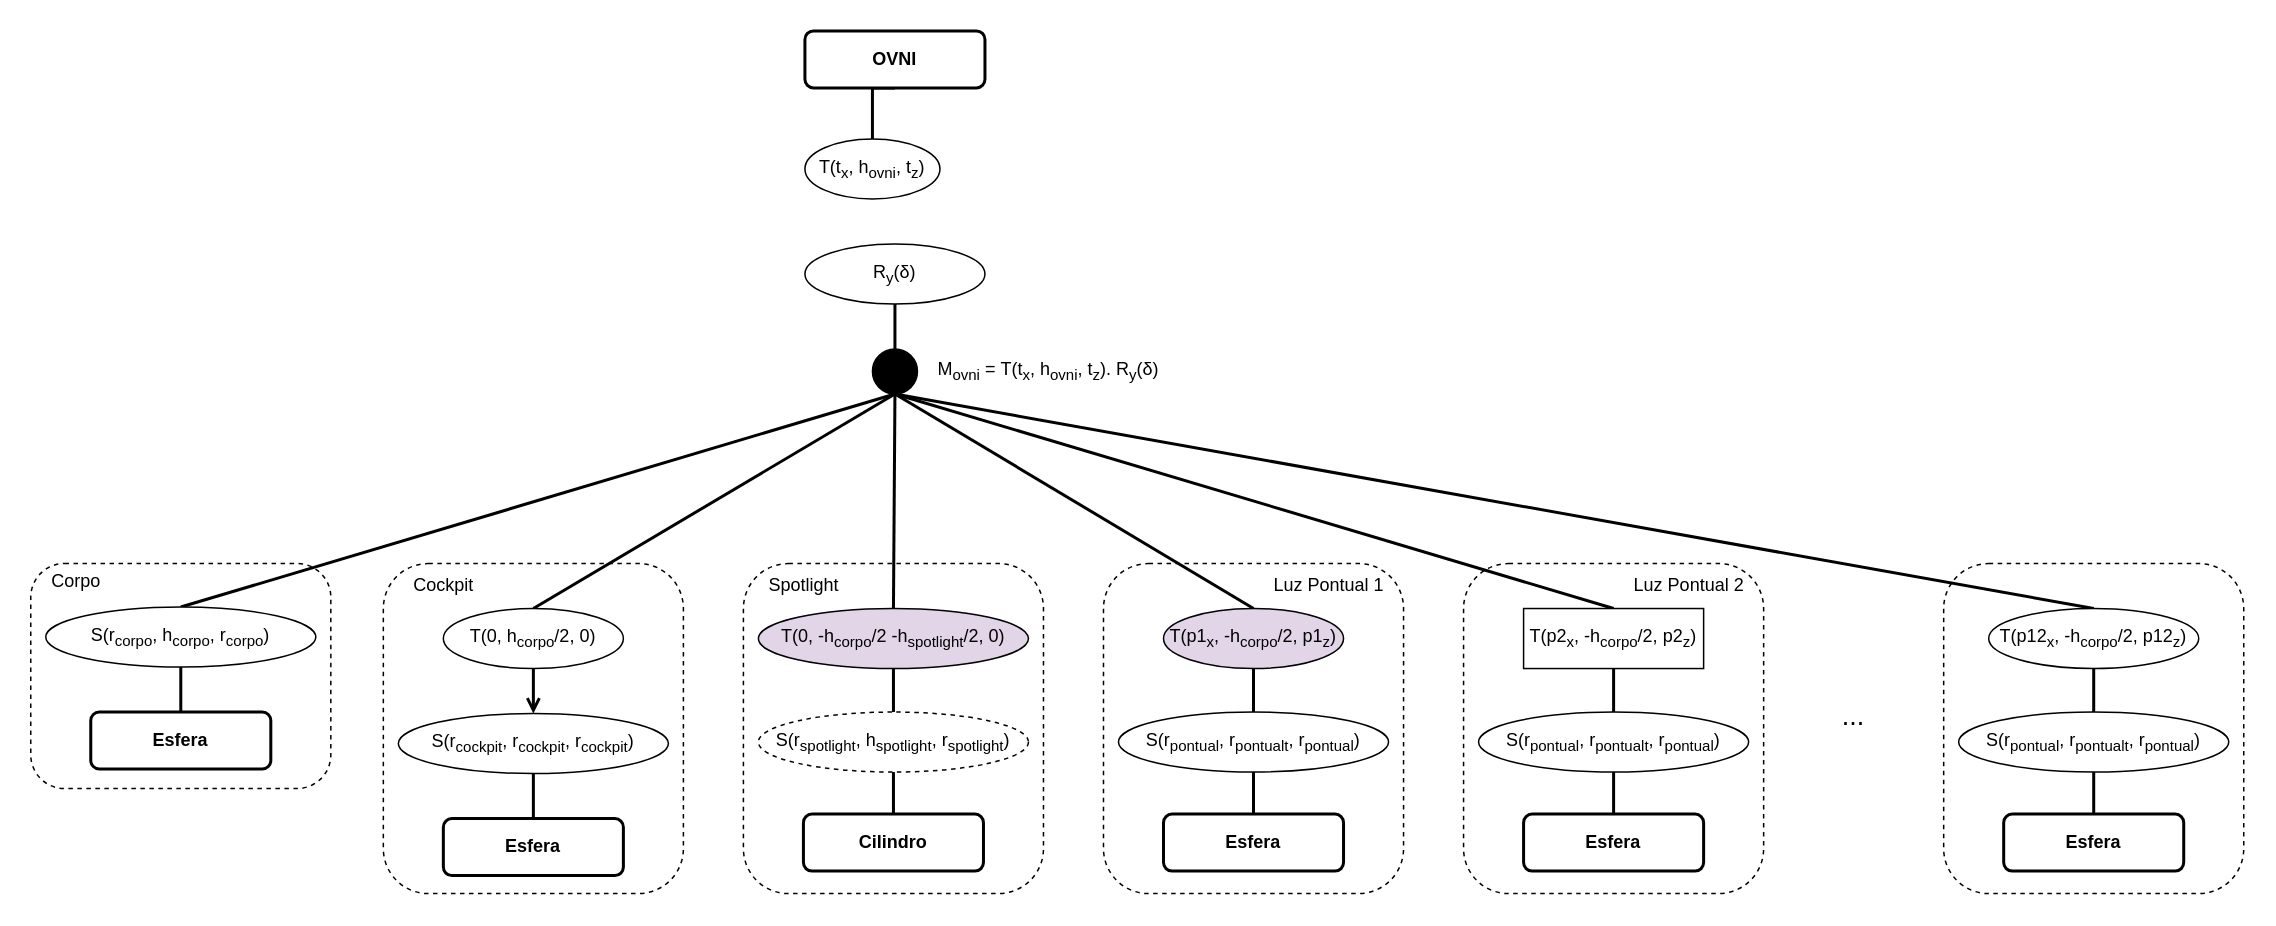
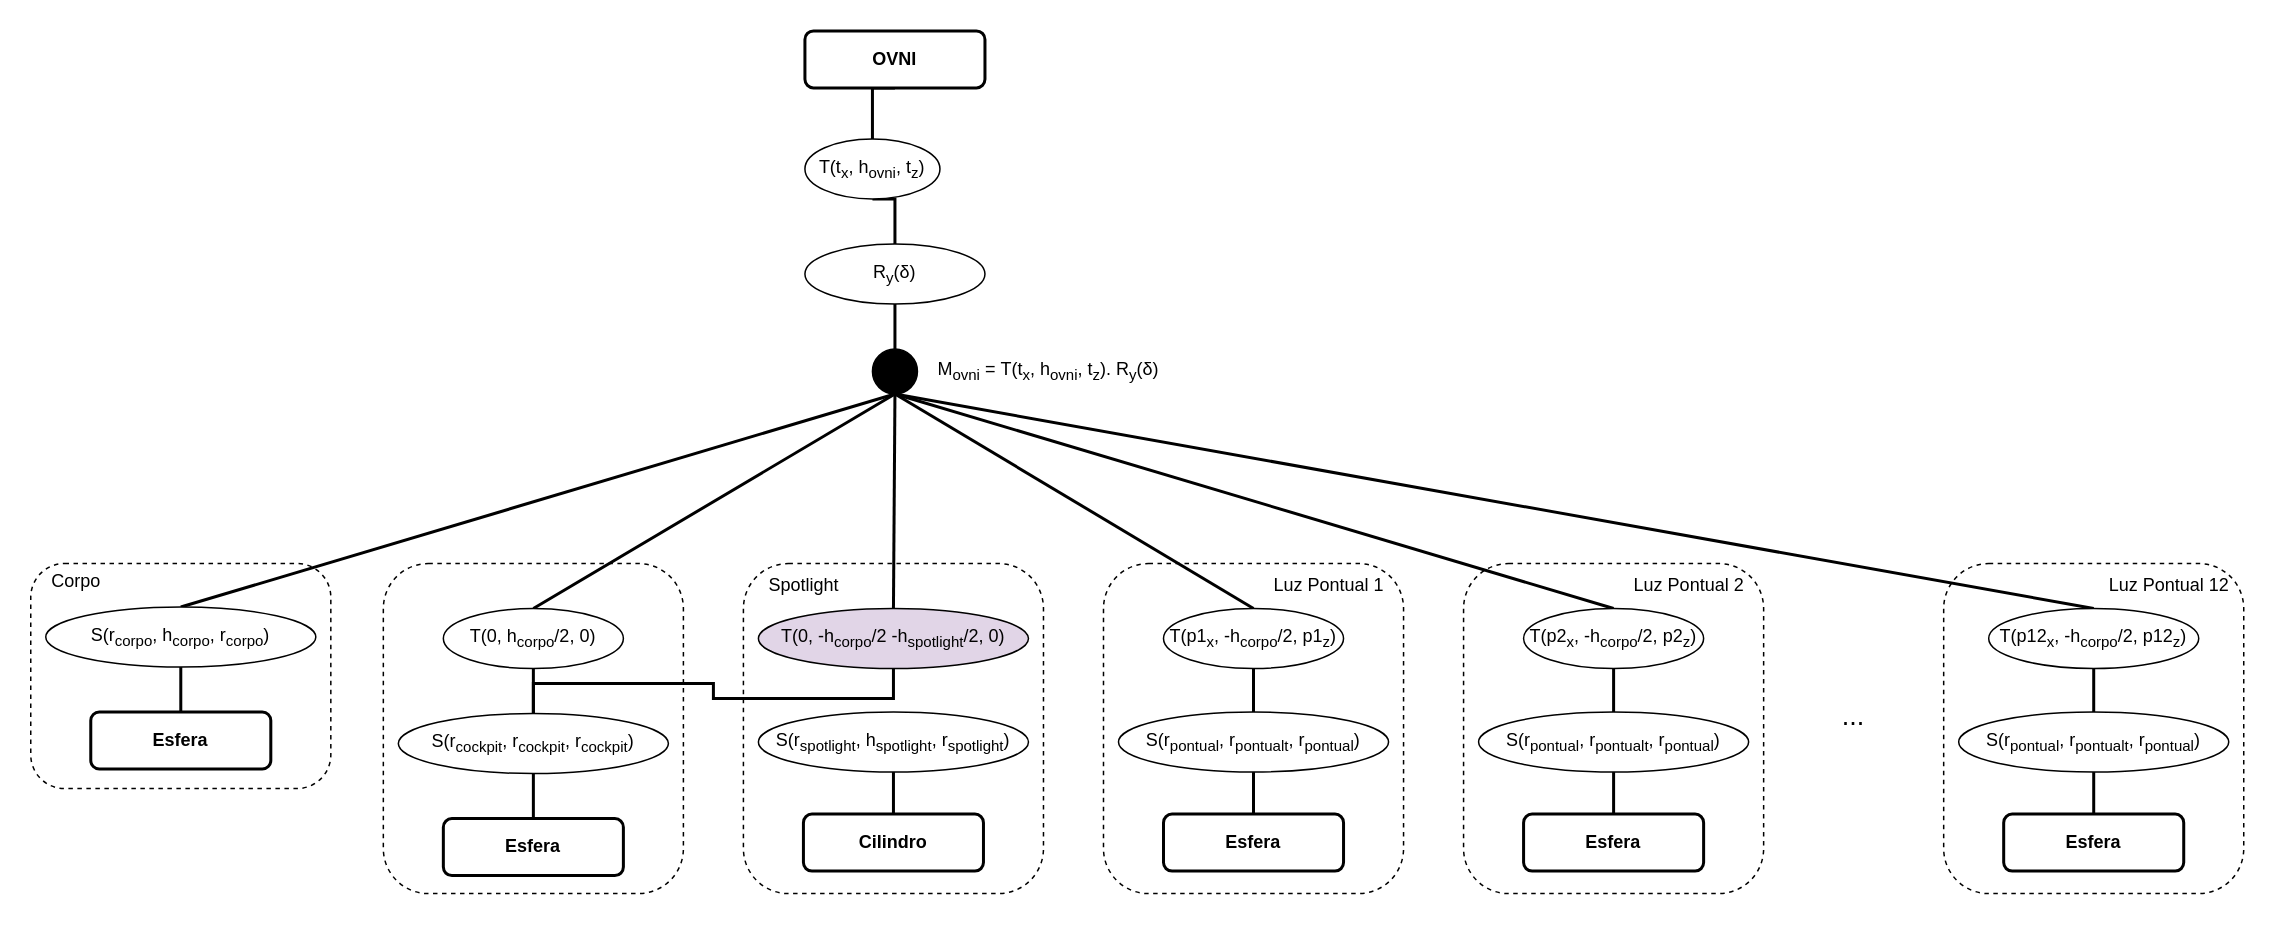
edge "T(tx, hovni, tz)" -- "Ry(δ)": added
node "Cockpit": removed
node "Luz Pontual 12": added
node "T(p1x, -hcorpo/2, p1z)": fillcolor #e1d5e7 -> #ffffff
node "T(p2x, -hcorpo/2, p2z)": shape rectangle -> ellipse
edge "T(0, hcorpo/2, 0)" -> "S(rcockpit, rcockpit, rcockpit)": arrowhead open -> none
edge "T(0, -hcorpo/2 -hspotlight/2, 0)" -- "S(rspotlight, hspotlight, rspotlight)": now "T(0, -hcorpo/2 -hspotlight/2, 0)" -- "S(rcockpit, rcockpit, rcockpit)"
node "S(rspotlight, hspotlight, rspotlight)": style dashed -> solid
